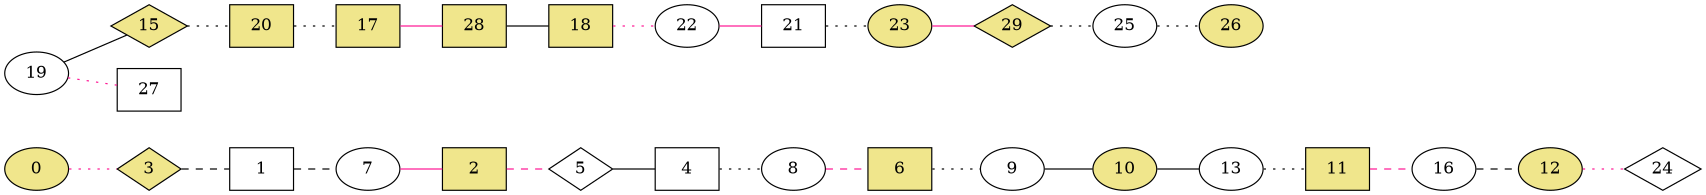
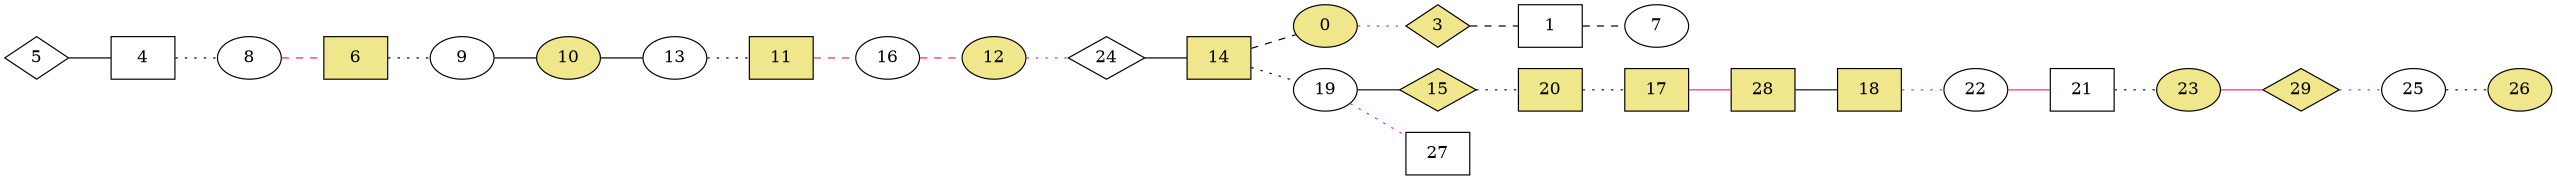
edge "29" -- "25": color black -> deeppink
node "14": added
node "2": removed
edge "16" -- "12": color black -> deeppink
